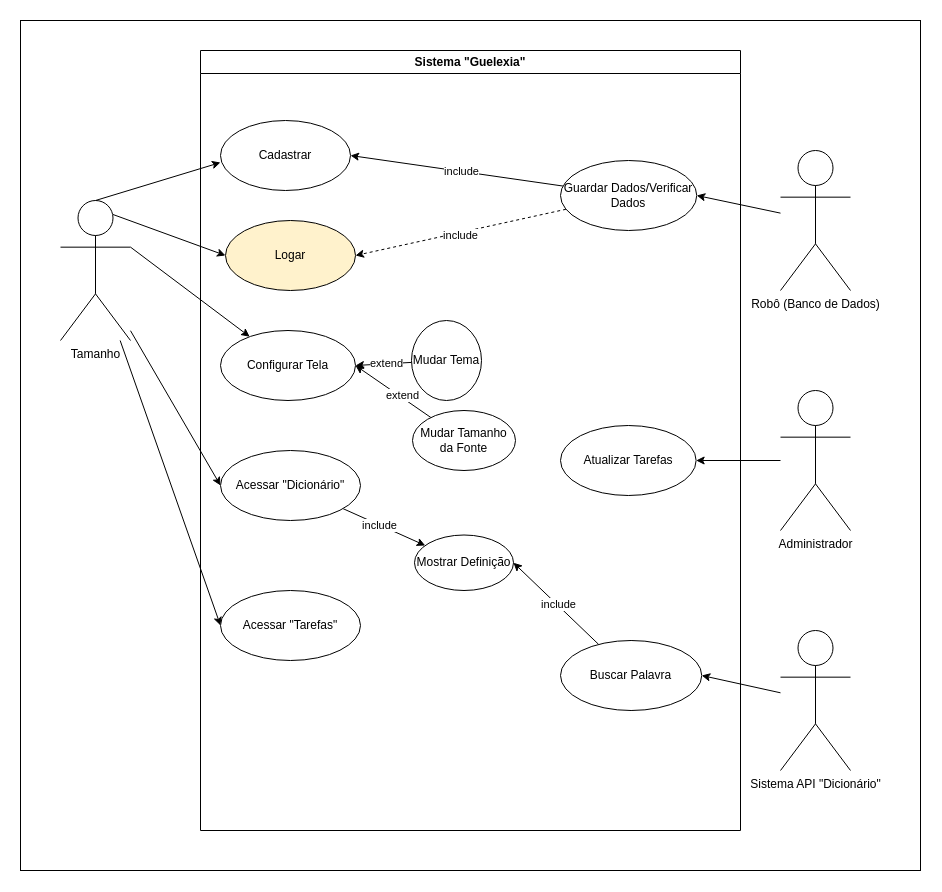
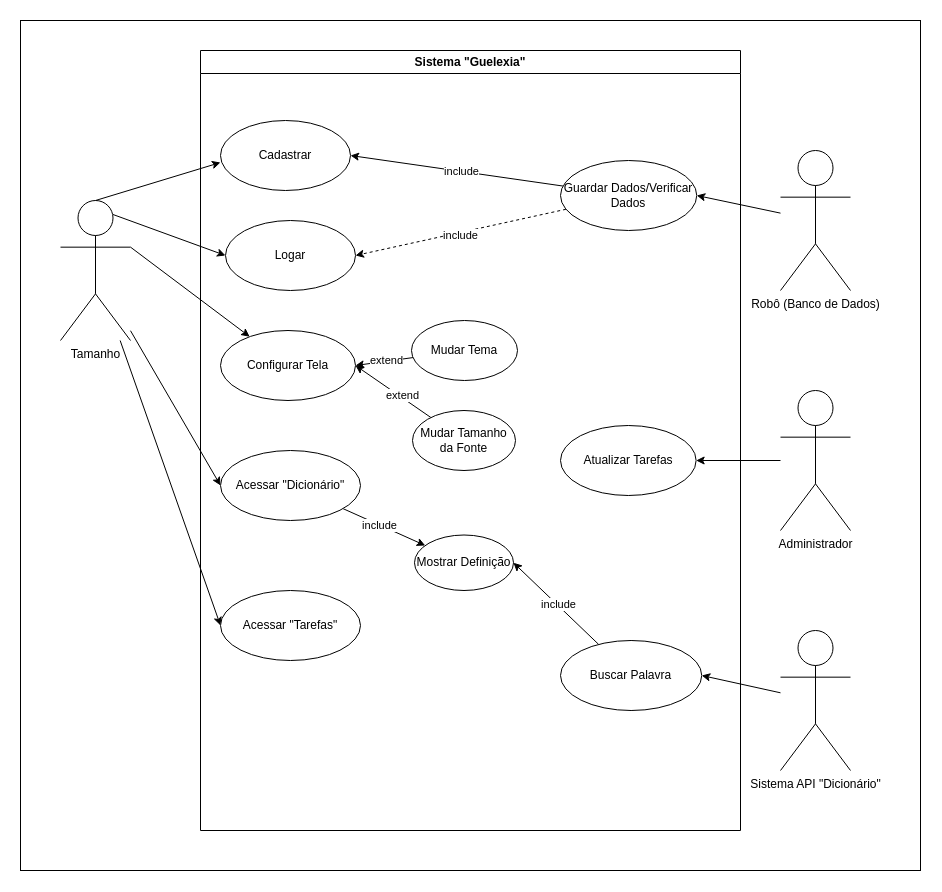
node "Logar": fillcolor #fff2cc -> #ffffff
node "Mudar Tema": size 70x80 -> 106x60
